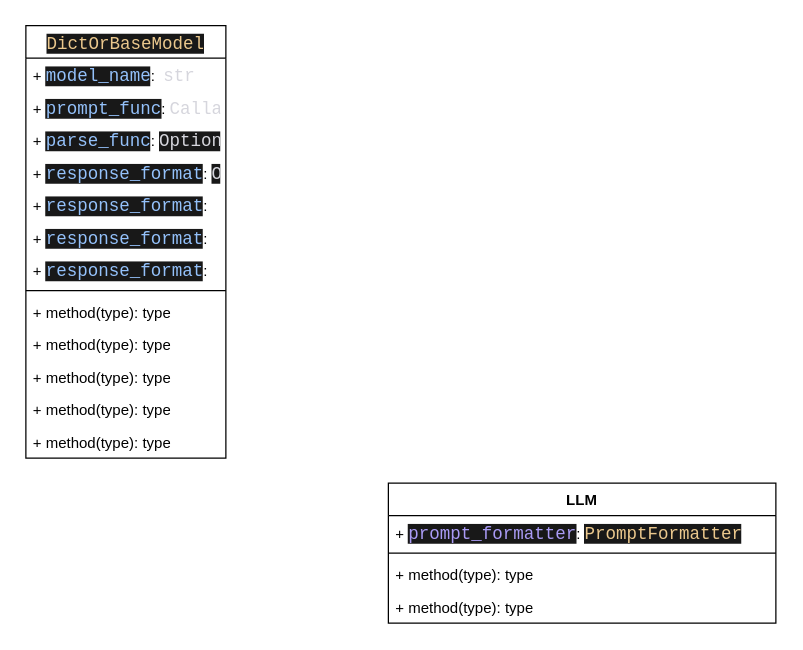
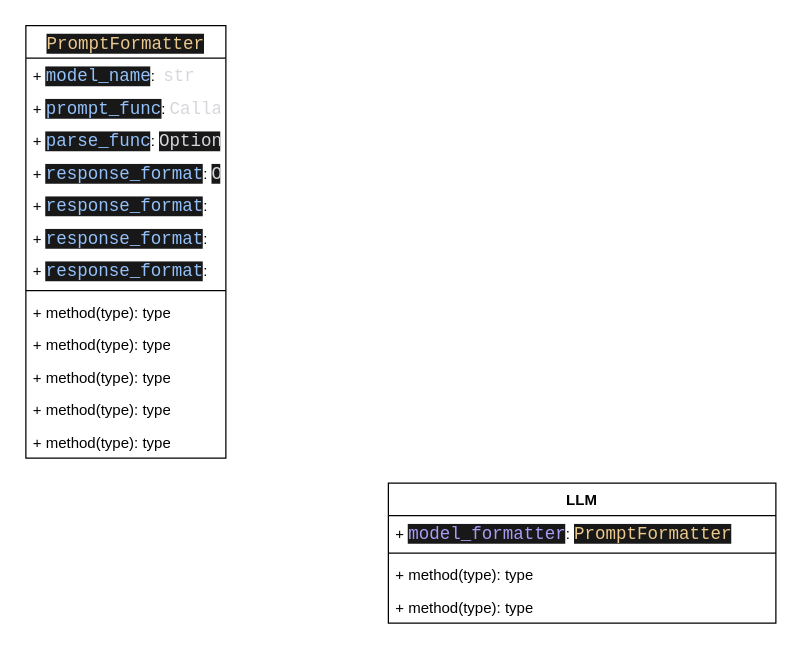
node "DictOrBaseModel": label "DictOrBaseModel" -> "PromptFormatter"
node "+ prompt_formatter: PromptFormatter": label "+ prompt_formatter: PromptFormatter" -> "+ model_formatter: PromptFormatter"
